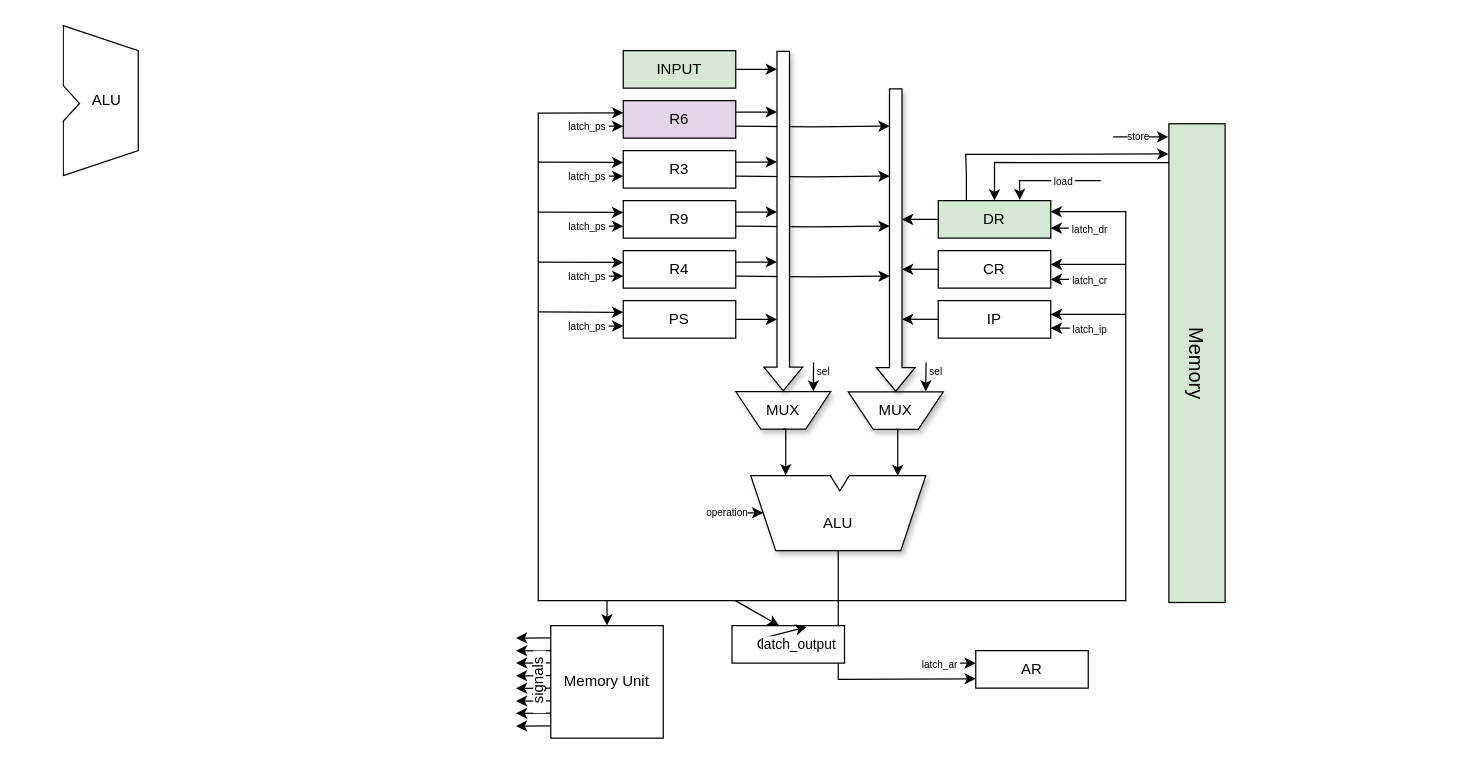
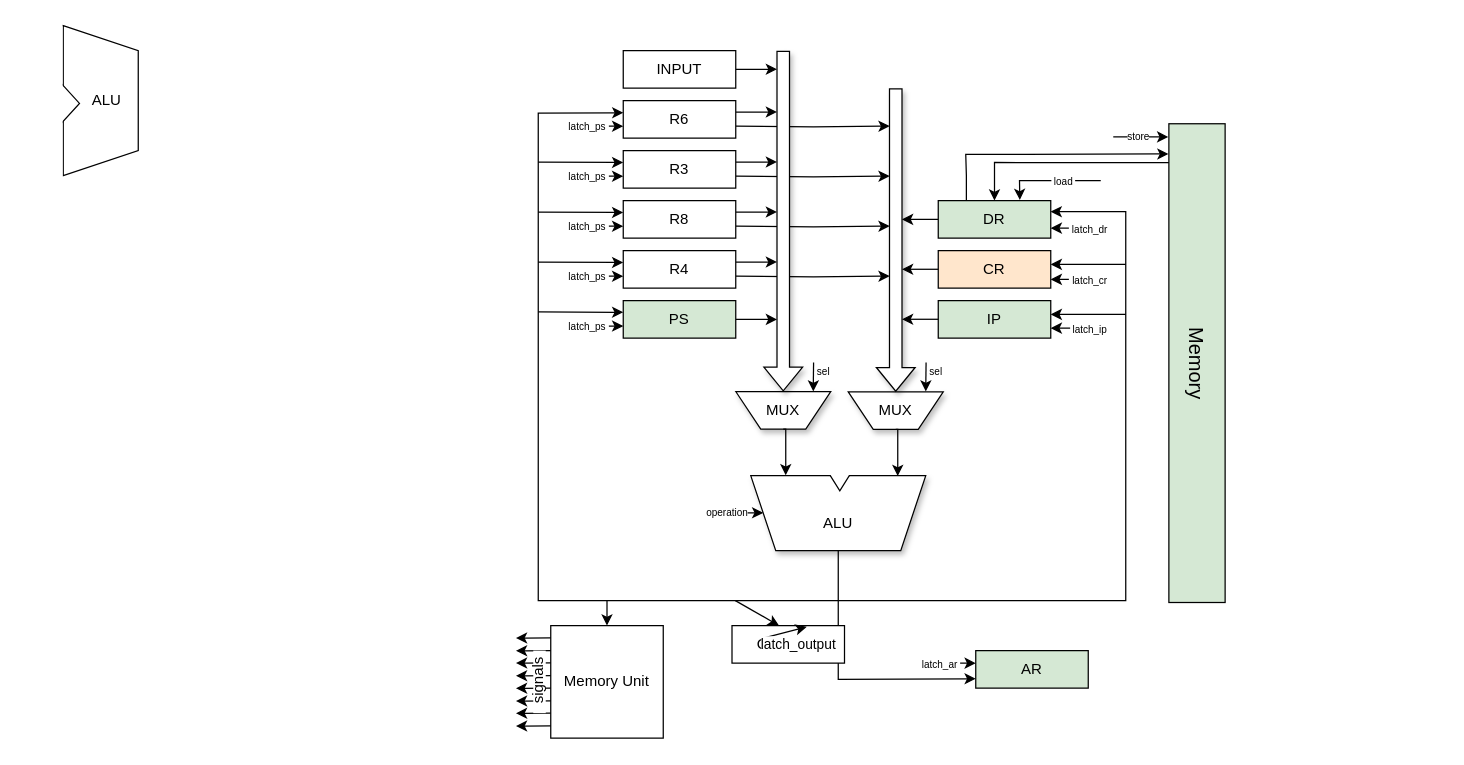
node "INPUT": fillcolor #d5e8d4 -> #ffffff
node "R6": fillcolor #e1d5e7 -> #ffffff
node "R9": label "R9" -> "R8"
node "CR": fillcolor #ffffff -> #ffe6cc
node "PS": fillcolor #ffffff -> #d5e8d4
node "IP": fillcolor #ffffff -> #d5e8d4
node "AR": fillcolor #ffffff -> #d5e8d4
